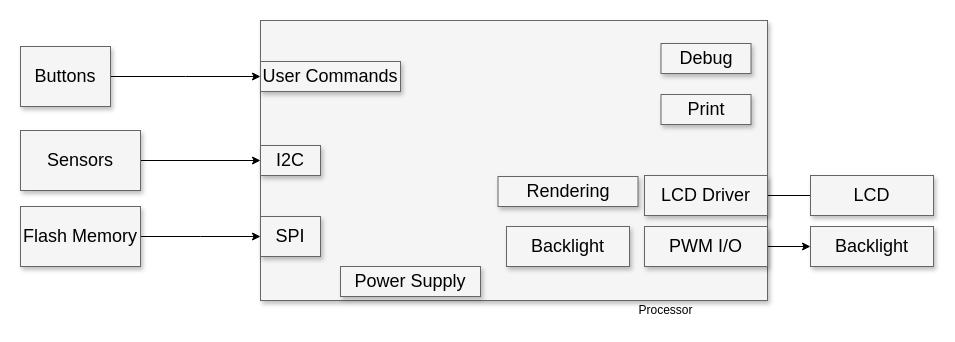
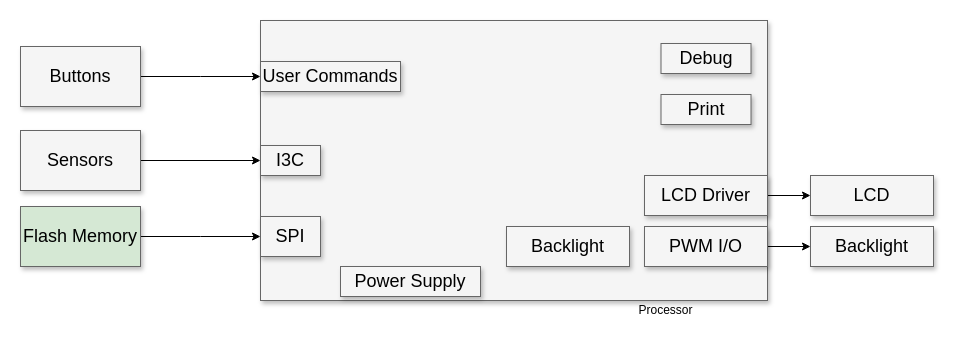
node "Buttons": size 90x60 -> 120x60
node "I2C": label "I2C" -> "I3C"
node "Rendering": removed
edge "LCD Driver" -- "LCD": arrowhead none -> classic
node "Flash Memory": fillcolor #f5f5f5 -> #d5e8d4
